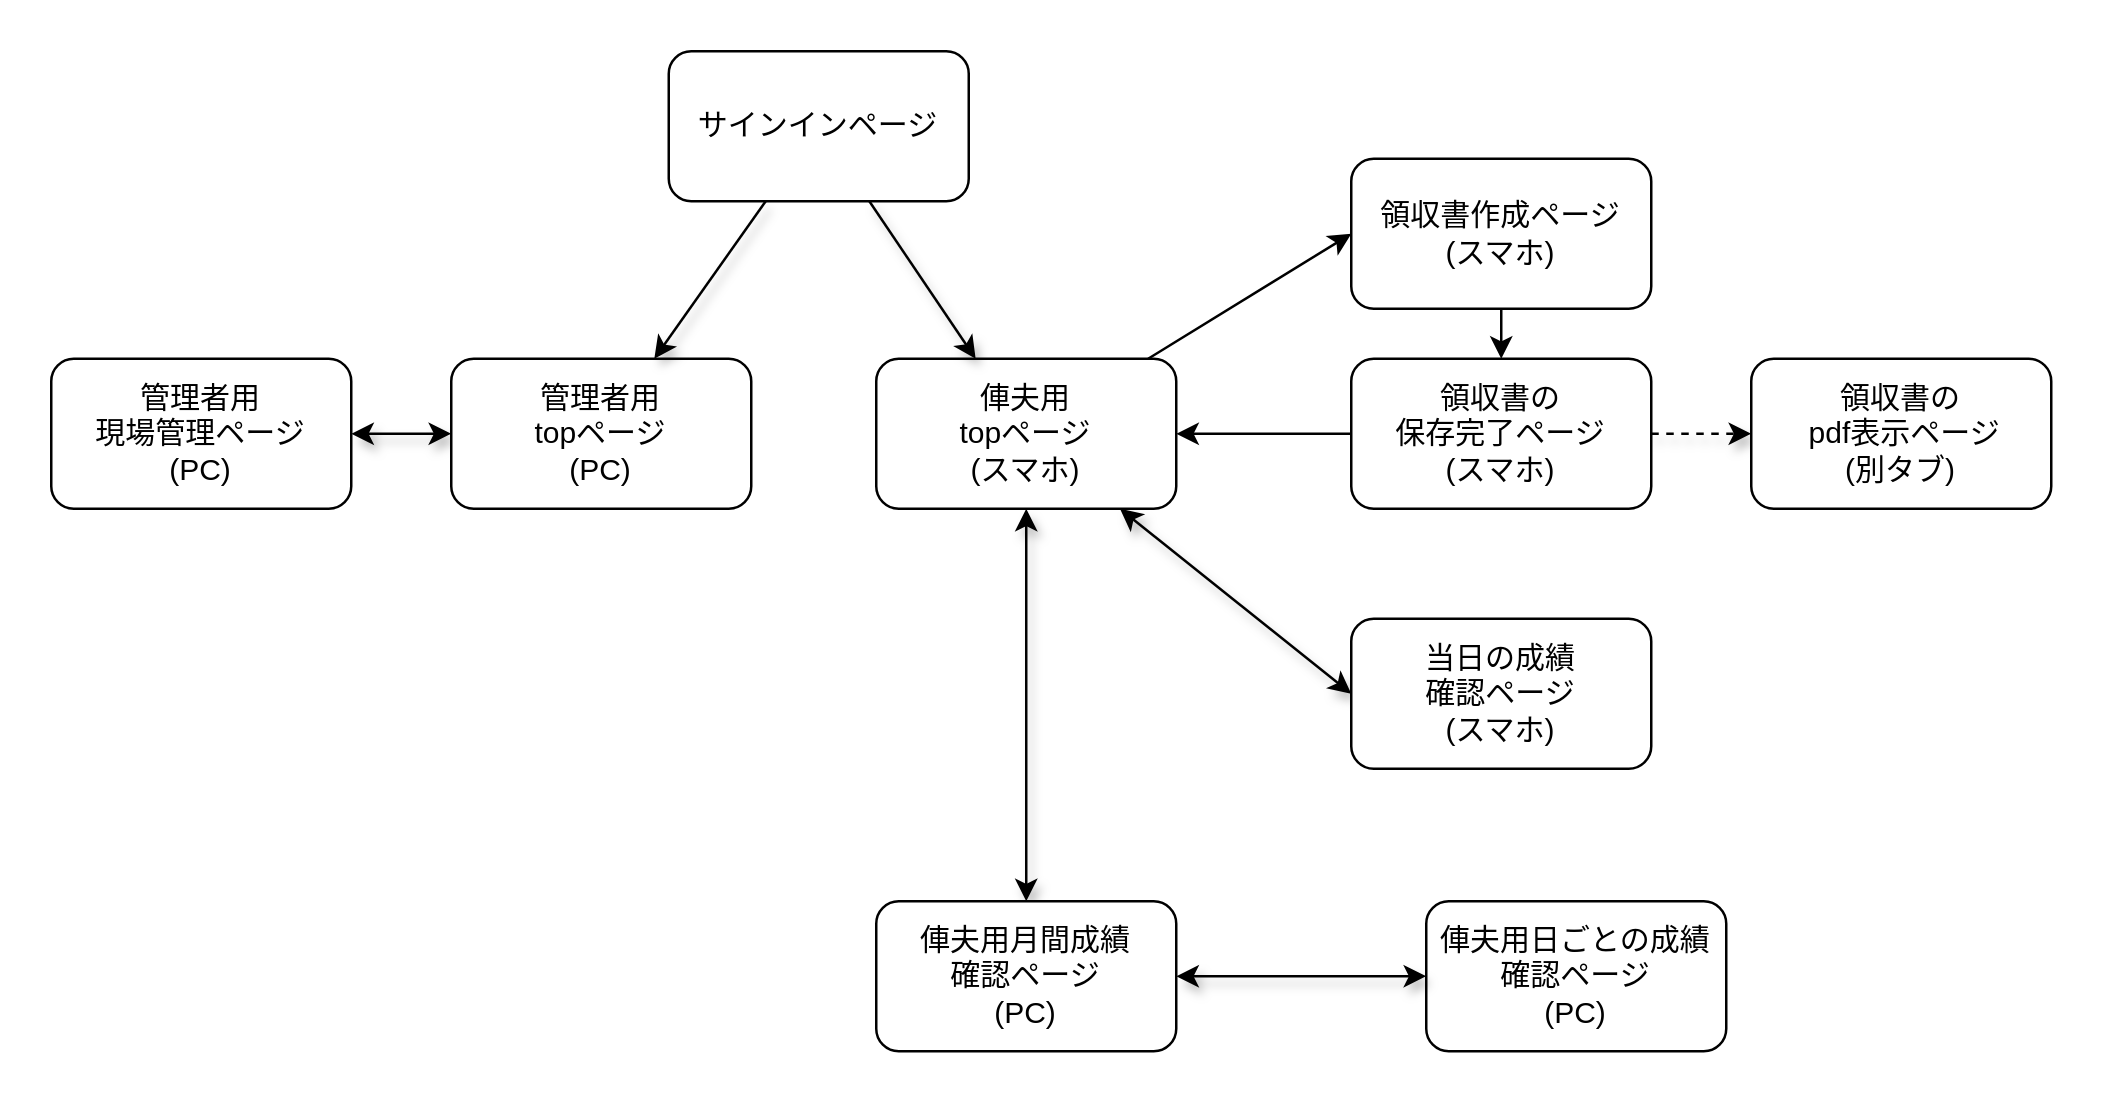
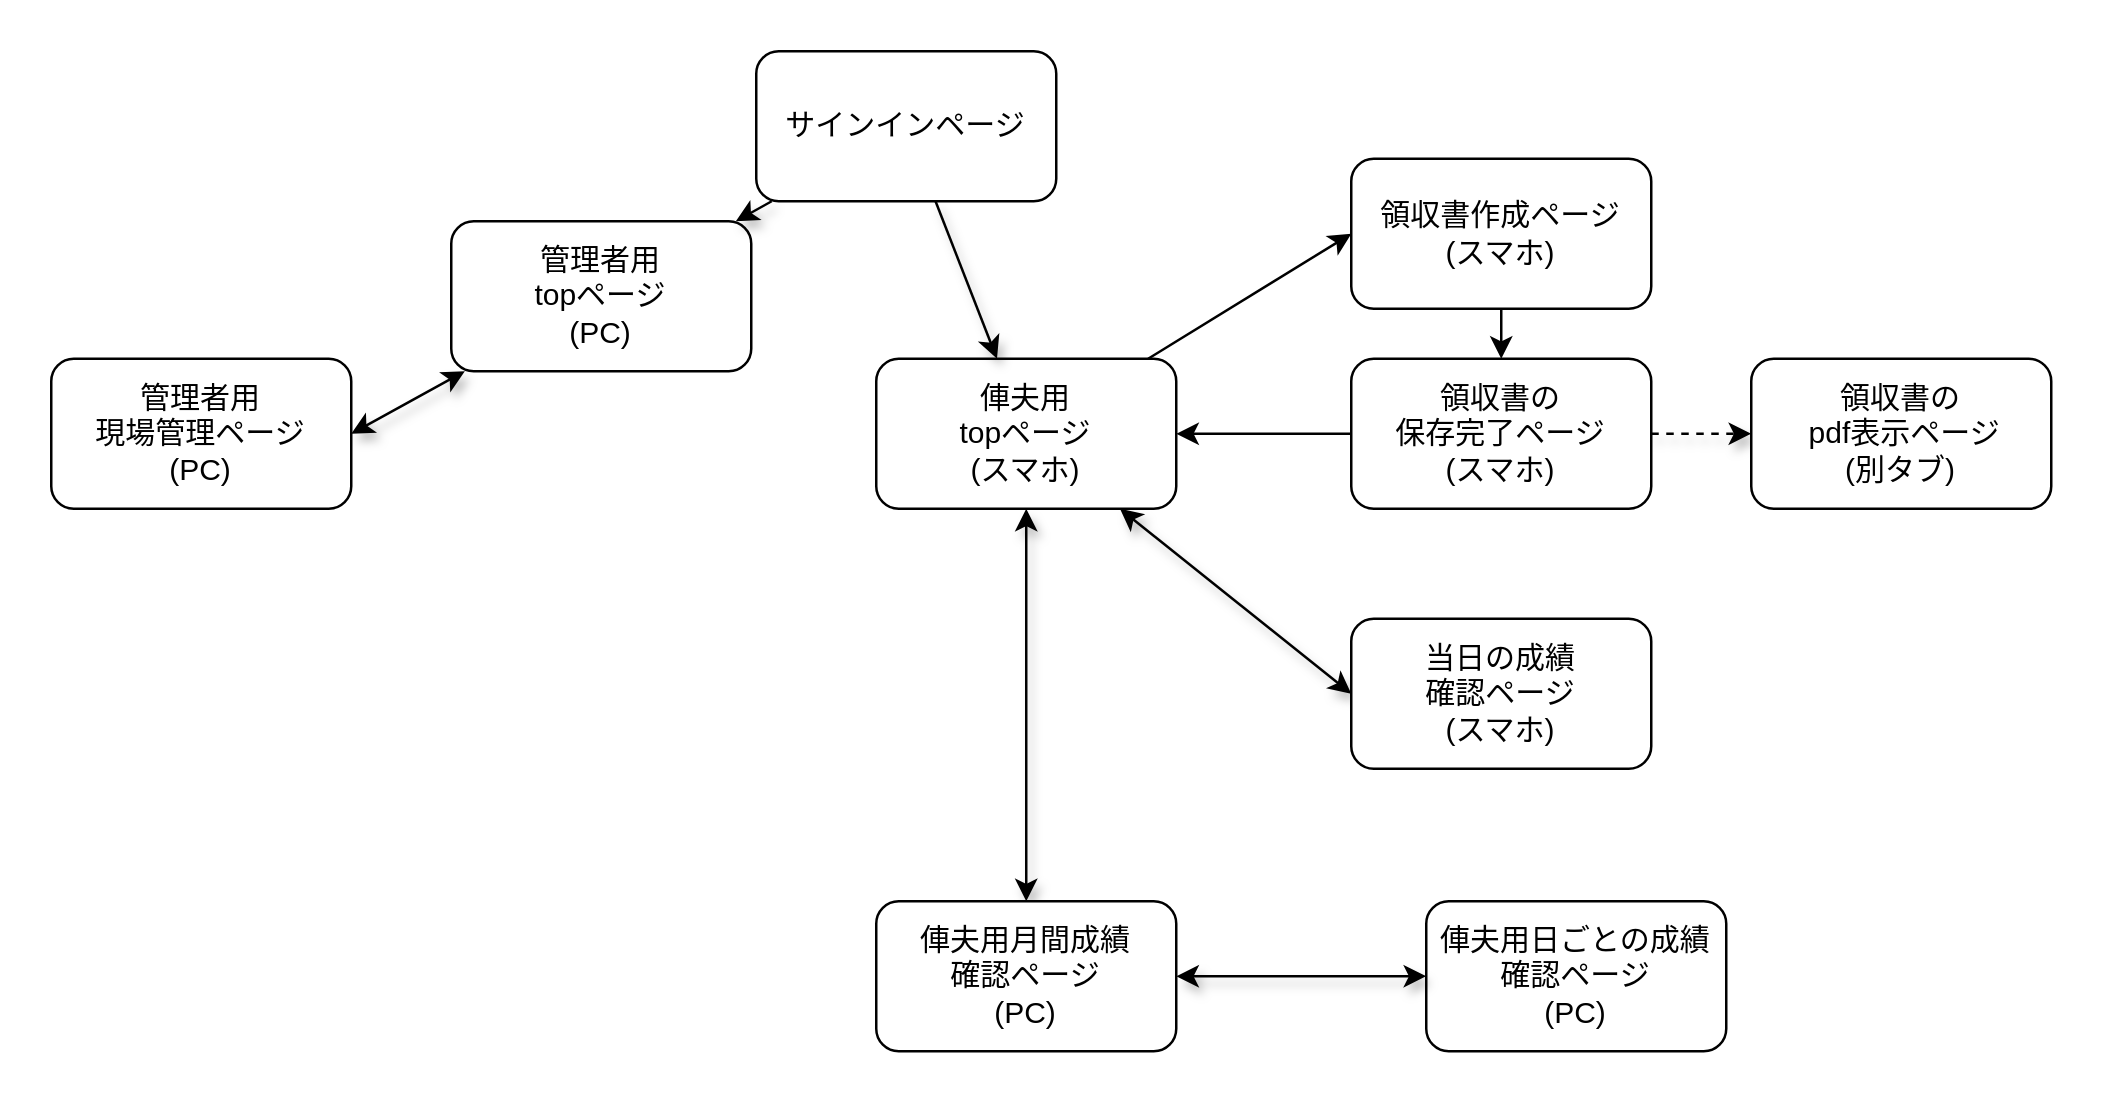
node "サインインページ": moved (819, 126) -> (906, 126)
node "管理者用 topページ (PC)": moved (601, 434) -> (601, 296)
